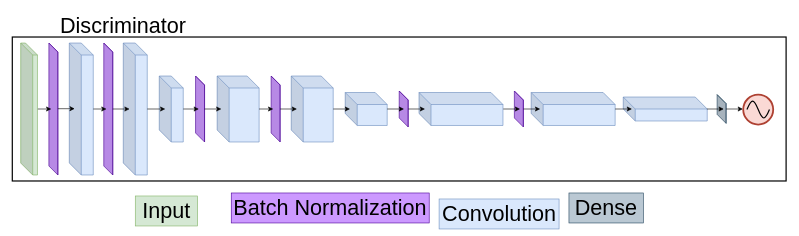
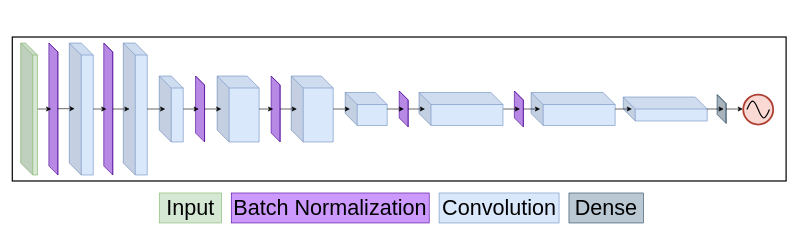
node "Discriminator": removed
node "Input": moved (167, 211) -> (191, 208)
node "Convolution": moved (499, 214) -> (499, 208)
